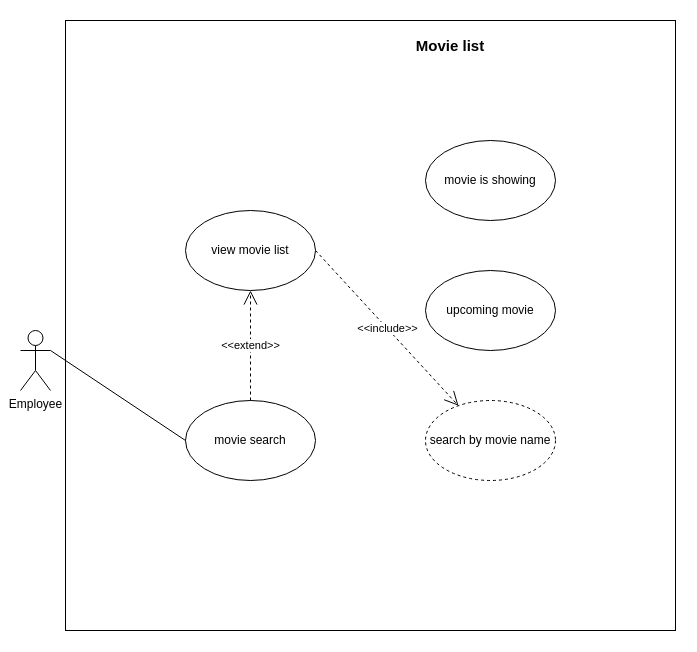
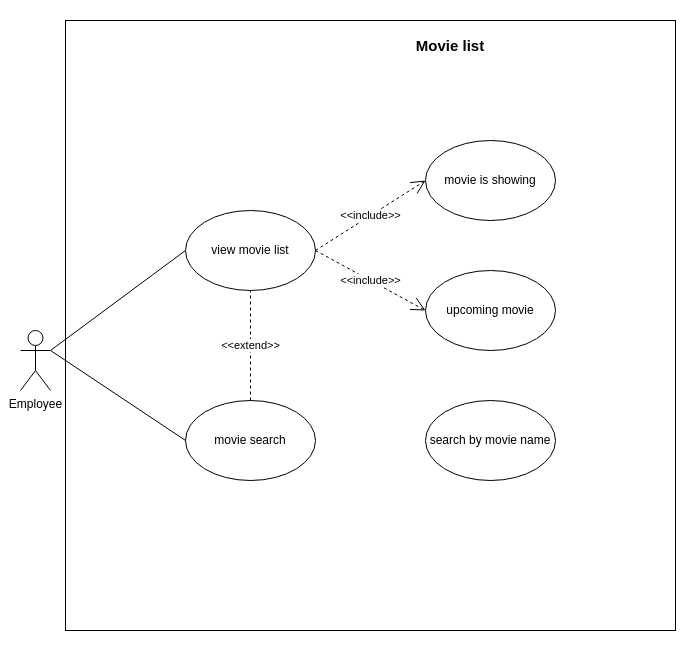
edge "view movie list" -> "movie is showing": added, label "<<include>>"
edge "movie search" -> "view movie list": arrowhead open -> none
edge "view movie list" -- "Employee": added
edge "view movie list" -> "search by movie name": now "view movie list" -> "upcoming movie"
node "search by movie name": style dashed -> solid
